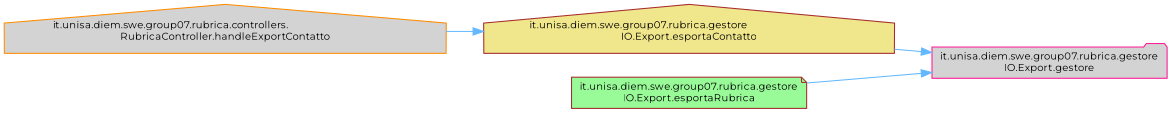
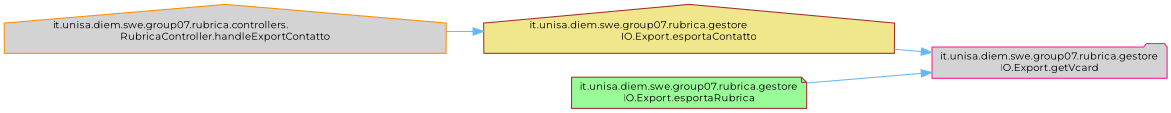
node "it.unisa.diem.swe.group07.rubrica.gestore IO.Export.gestore": label "it.unisa.diem.swe.group07.rubrica.gestore IO.Export.gestore" -> "it.unisa.diem.swe.group07.rubrica.gestore IO.Export.getVcard"
